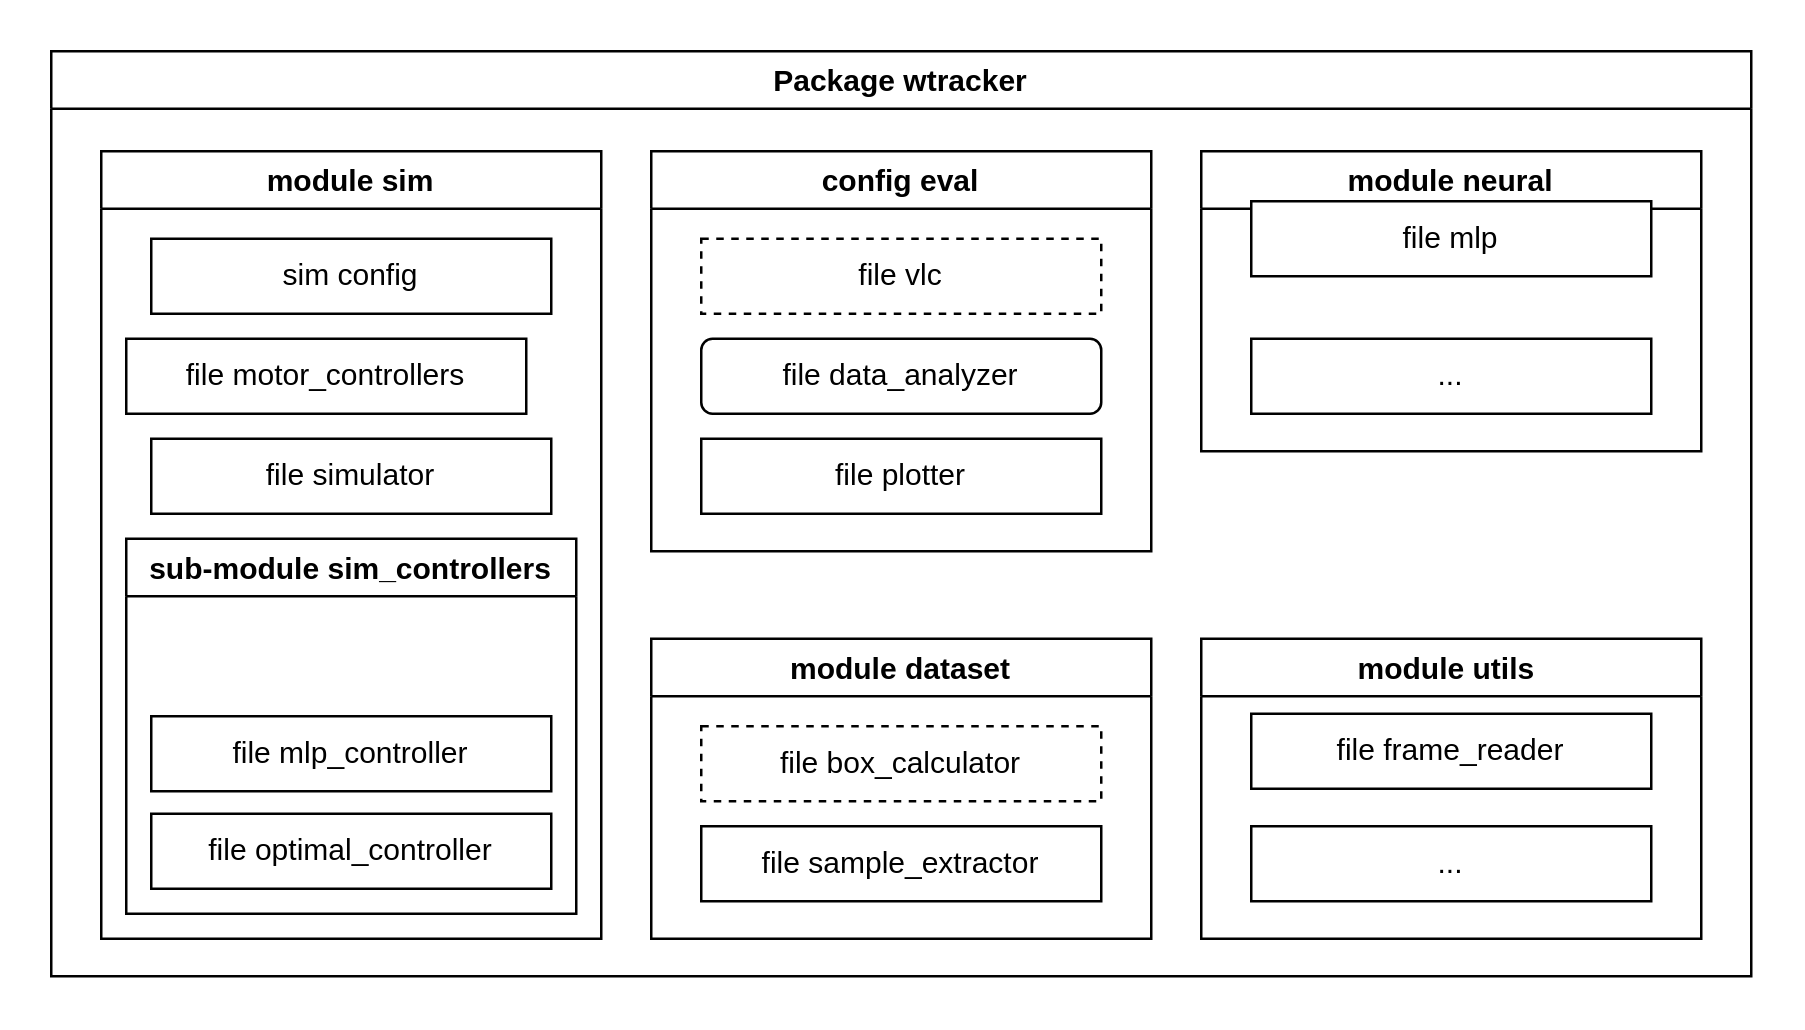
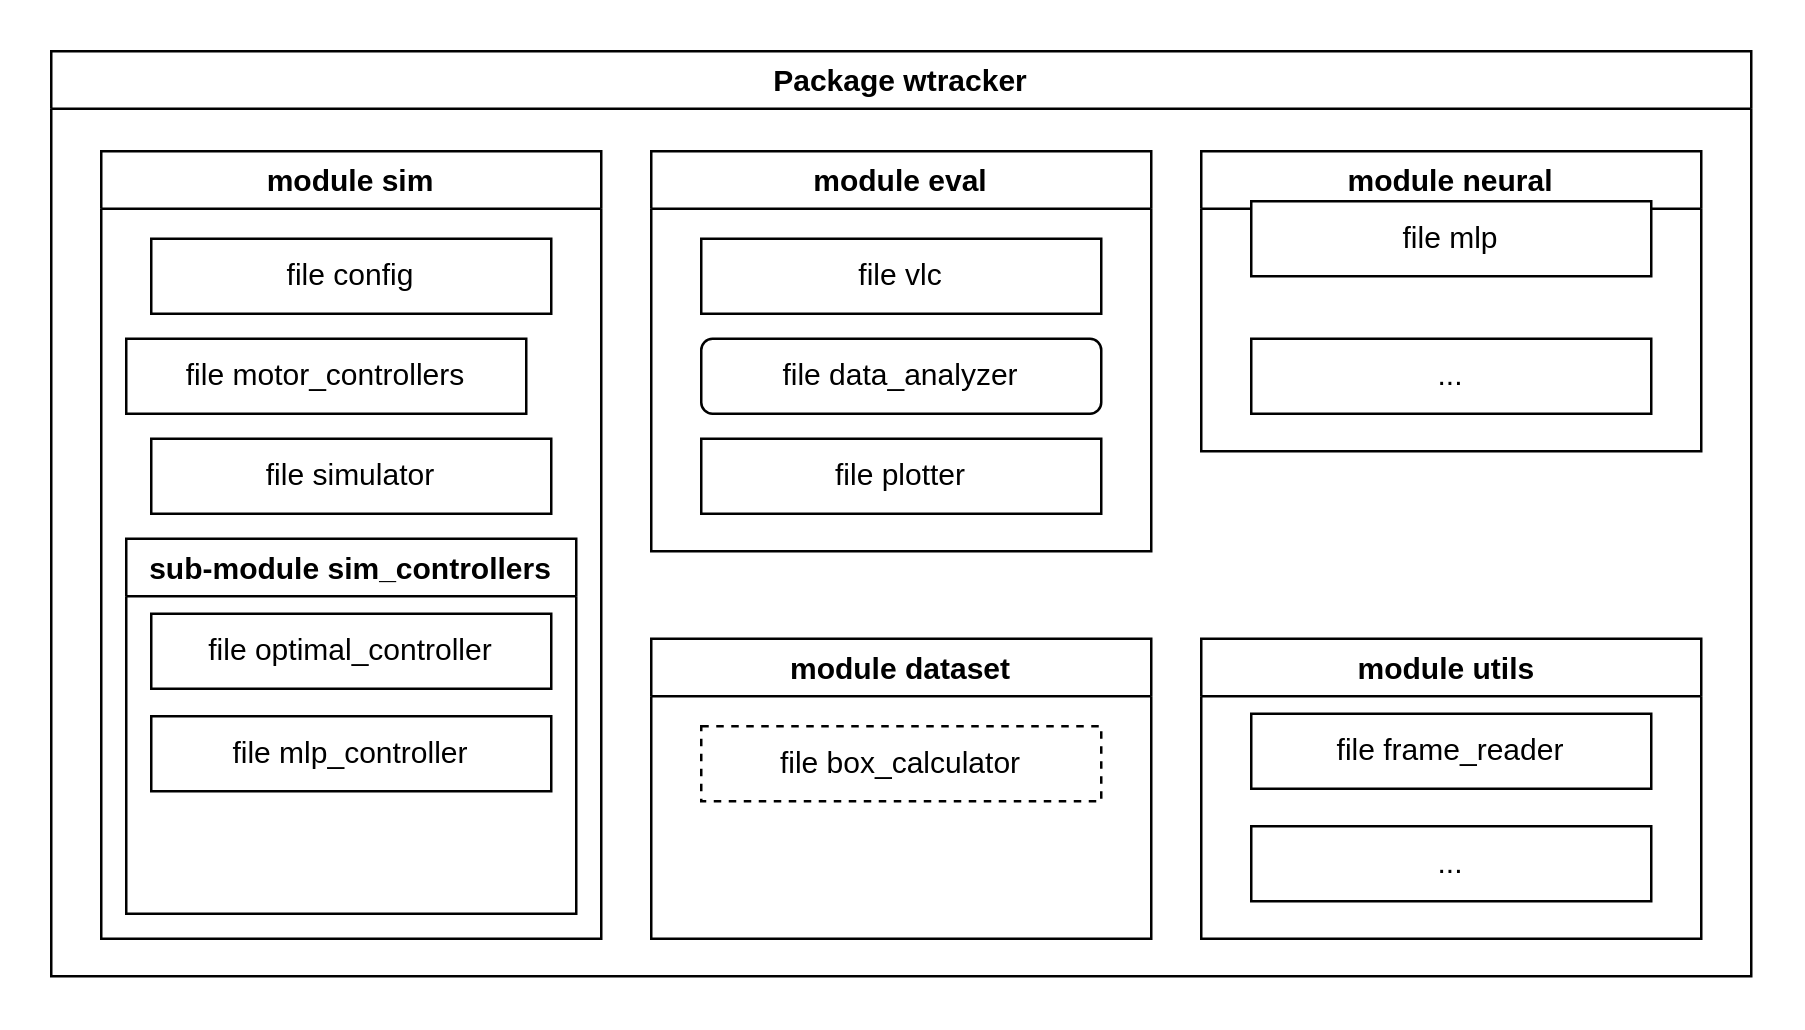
node "config eval": label "config eval" -> "module eval"
node "sim config": label "sim config" -> "file config"
node "file vlc": style dashed -> solid
node "file optimal_controller": moved (351, 851) -> (351, 651)
node "file sample_extractor": removed
